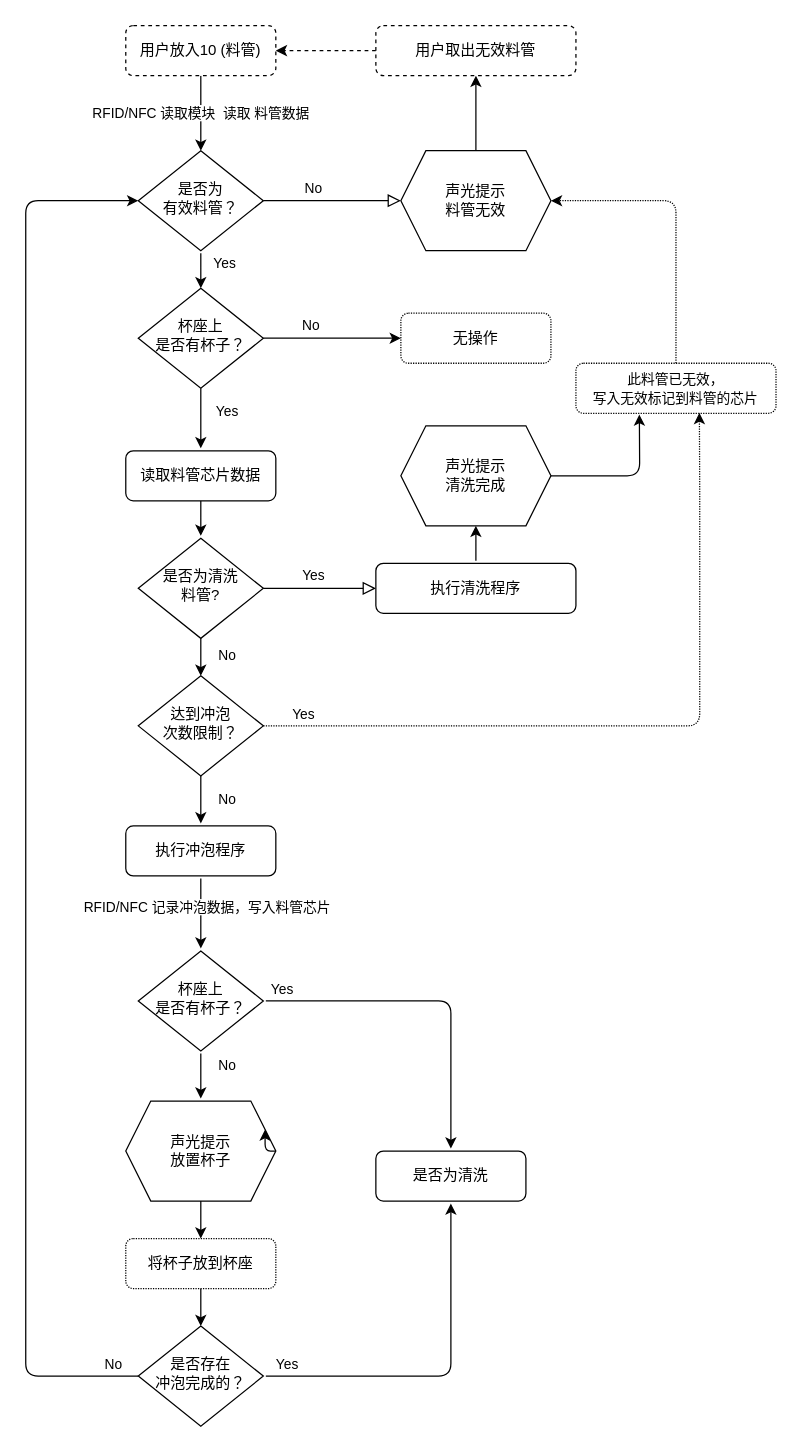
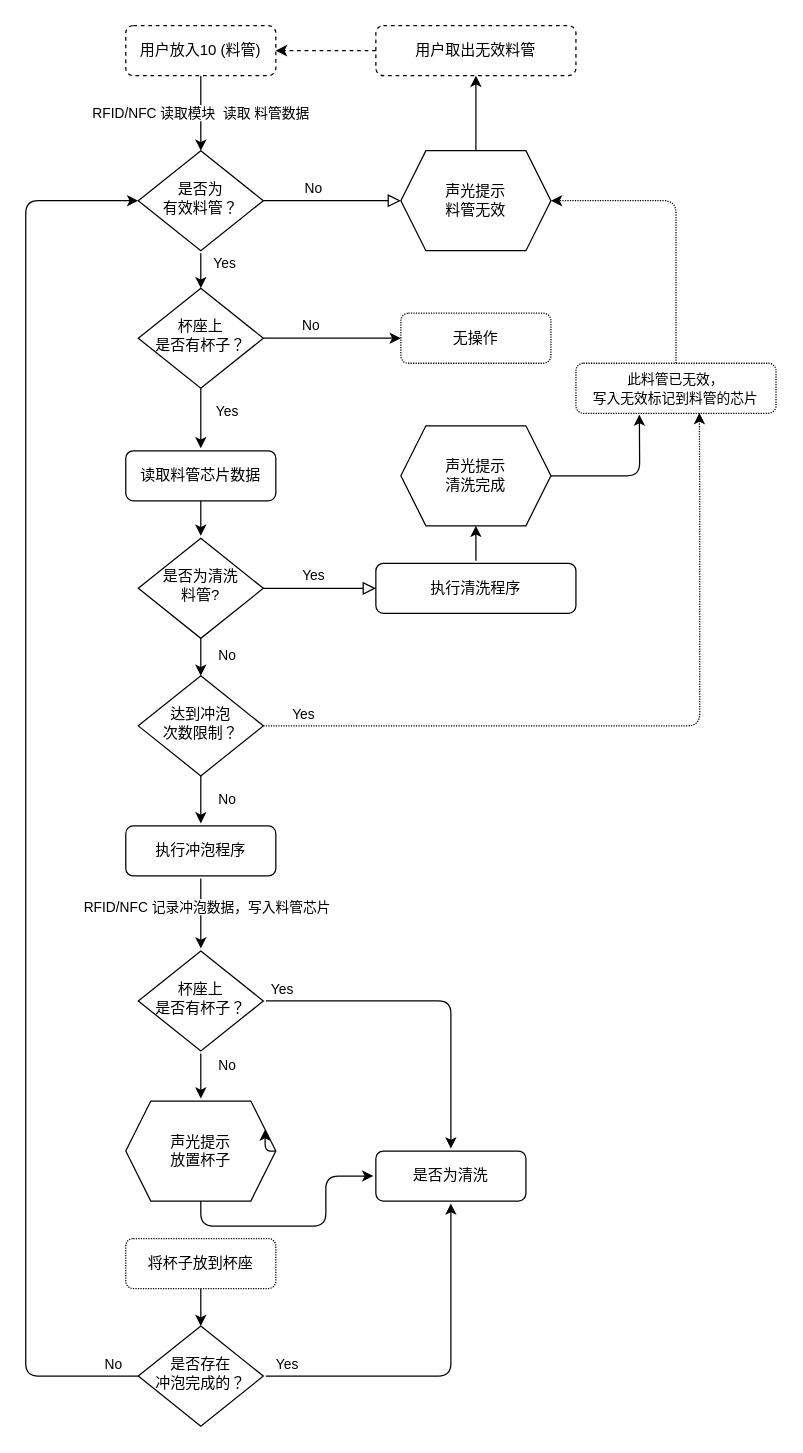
edge "声光提示 放置杯子" -> "将杯子放到杯座": now "声光提示 放置杯子" -> "是否为清洗"
